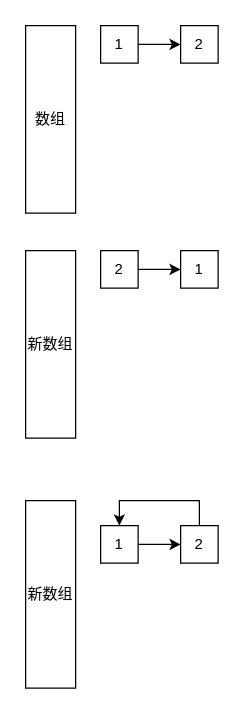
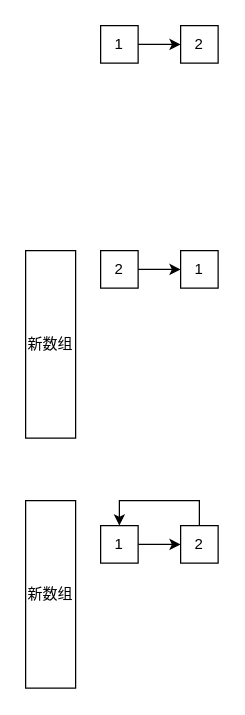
node "数组": removed
